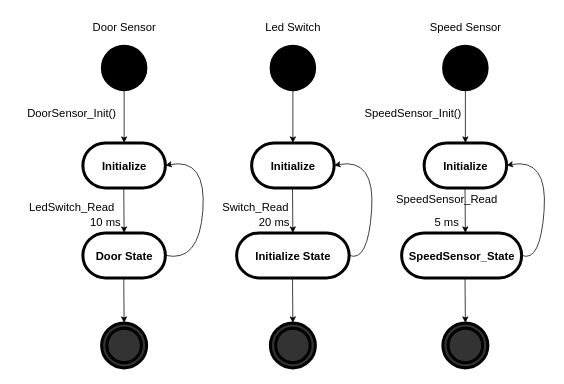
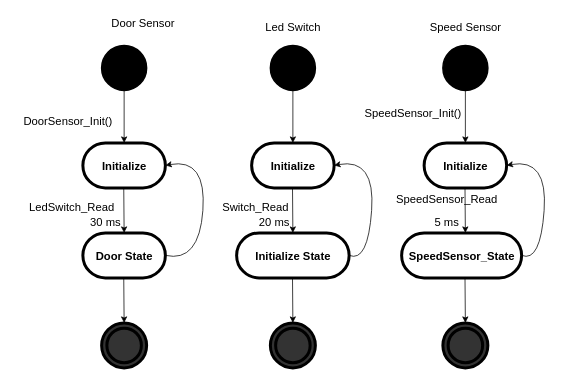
node "Door Sensor": moved (124, 27) -> (143, 23)
node "DoorSensor_Init()": moved (72, 113) -> (68, 120)
node "10 ms": label "10 ms" -> "30 ms"
